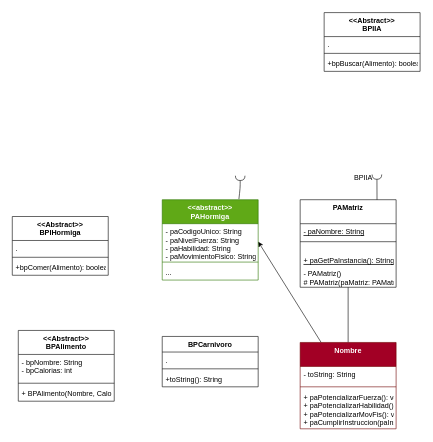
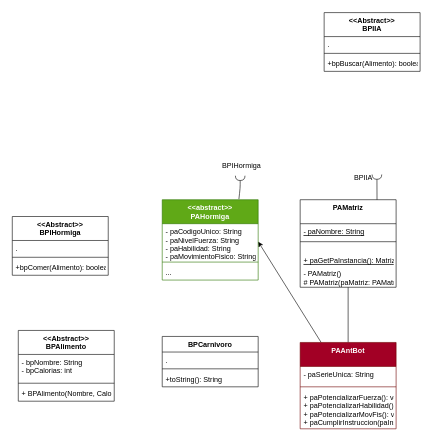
node "BPIHormiga": added
node "+ paGetPaInstancia(): String": label "+ paGetPaInstancia(): String" -> "+ paGetPaInstancia(): Matriz"
node "Nombre": label "Nombre" -> "PAAntBot"
node "- toString: String": label "- toString: String" -> "- paSerieUnica: String"
